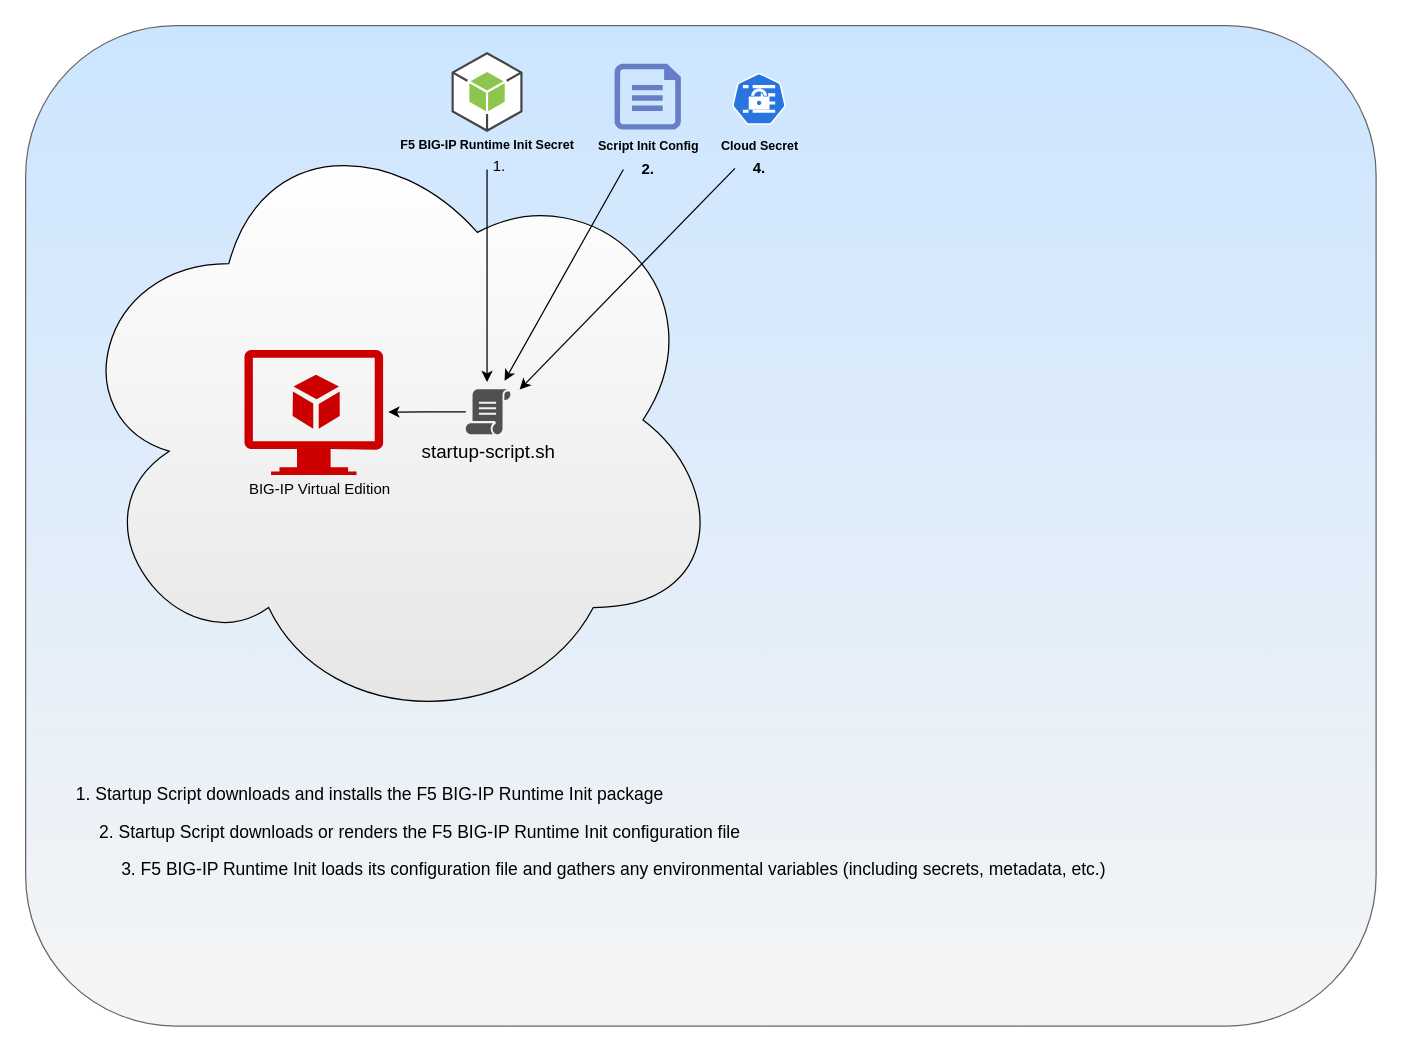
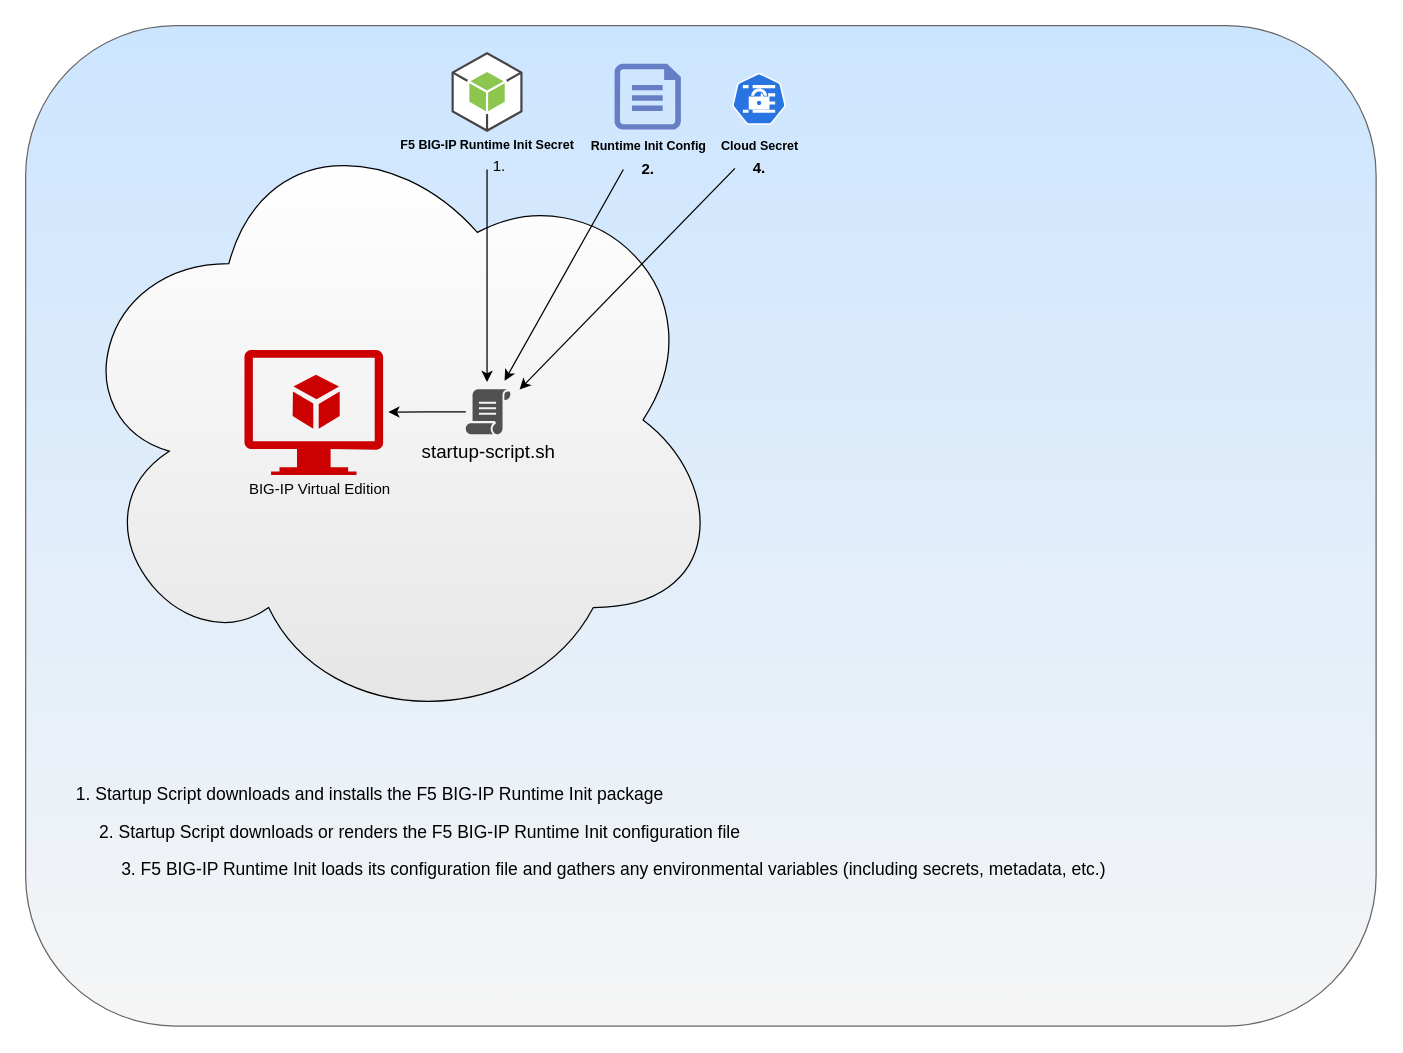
node "Script Init Config": label "Script Init Config" -> "Runtime Init Config"
